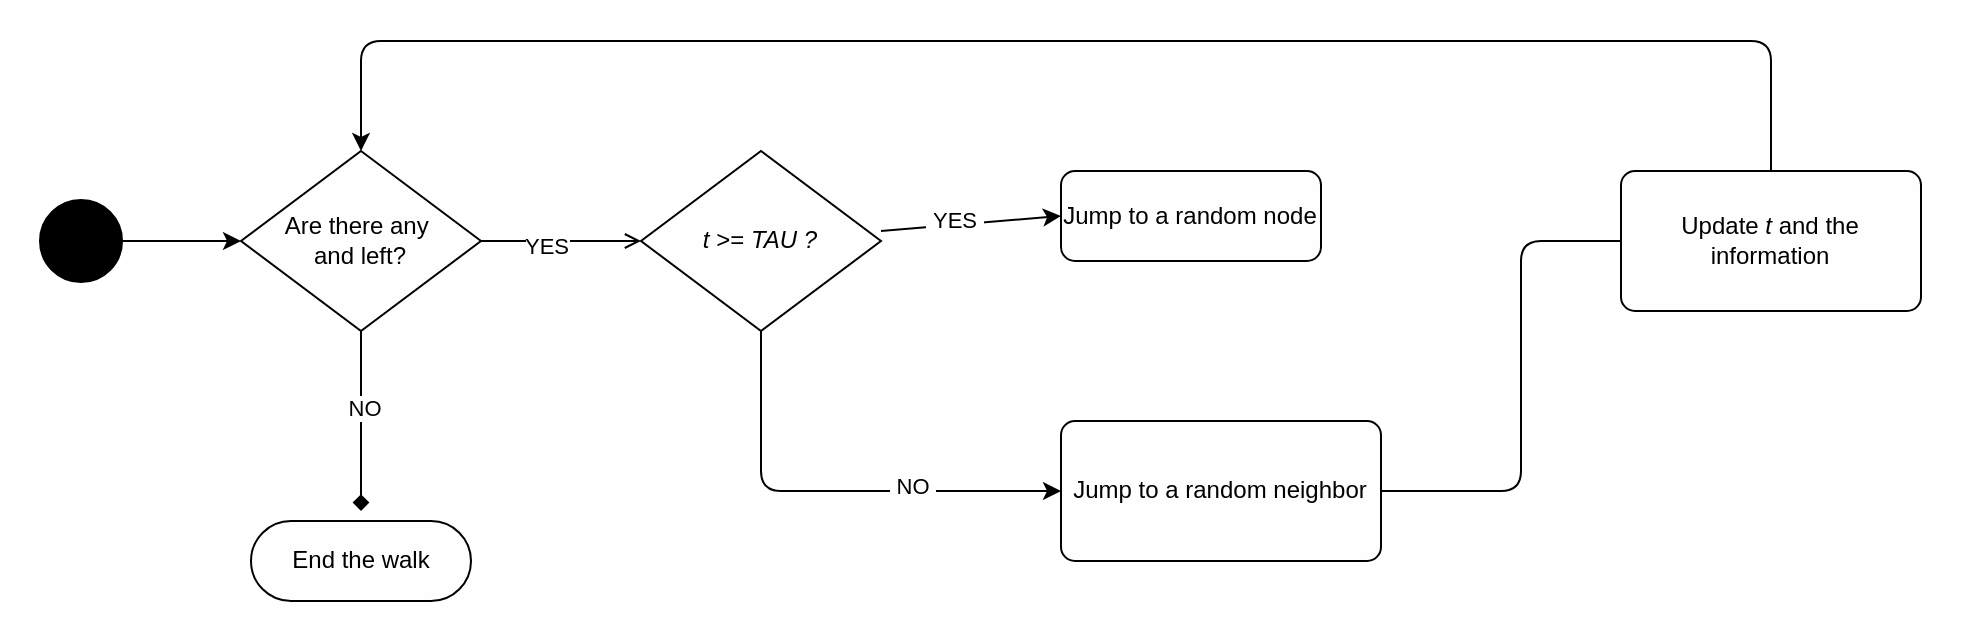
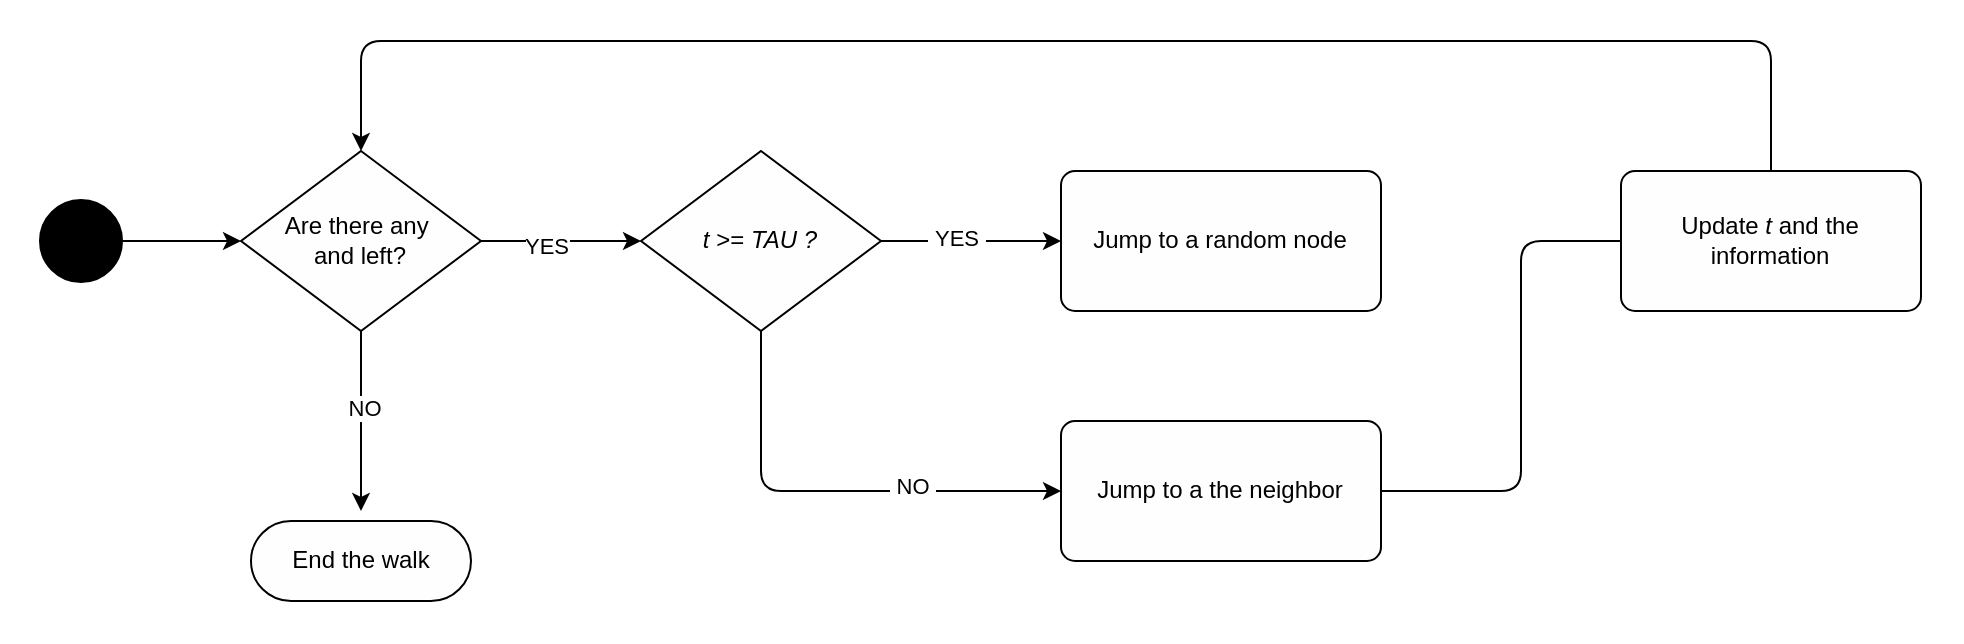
node "Jump to a random node": size 260x90 -> 320x140
edge "Are there any and left?" -> "t >= TAU ?": arrowhead open -> classic
node "Jump to a random neighbor": label "Jump to a random neighbor" -> "Jump to a the neighbor"
edge "Are there any and left?" -> "End the walk": arrowhead diamond -> classic
